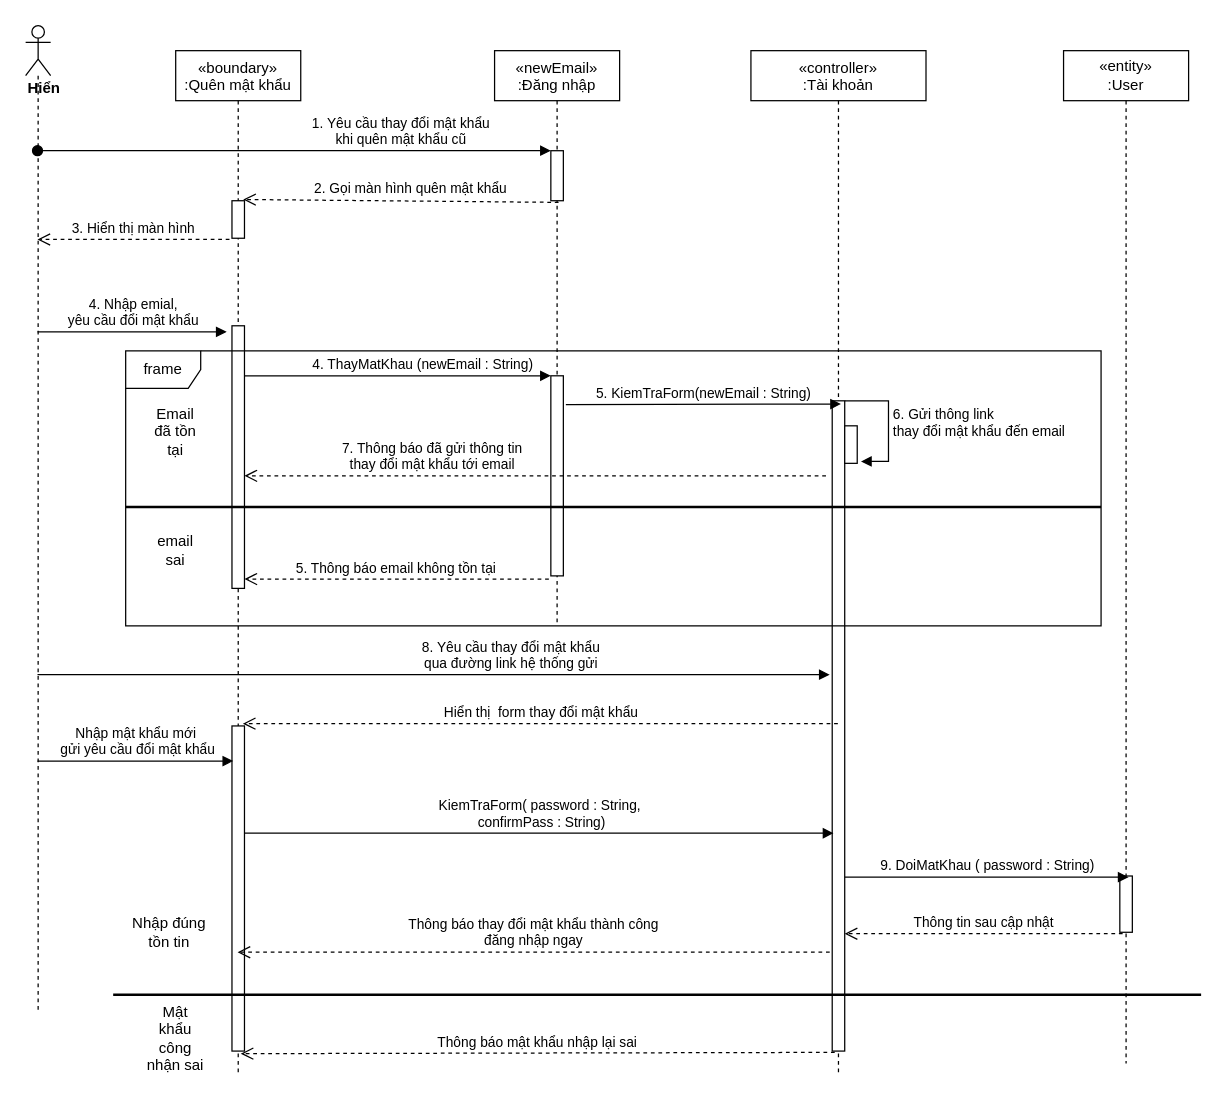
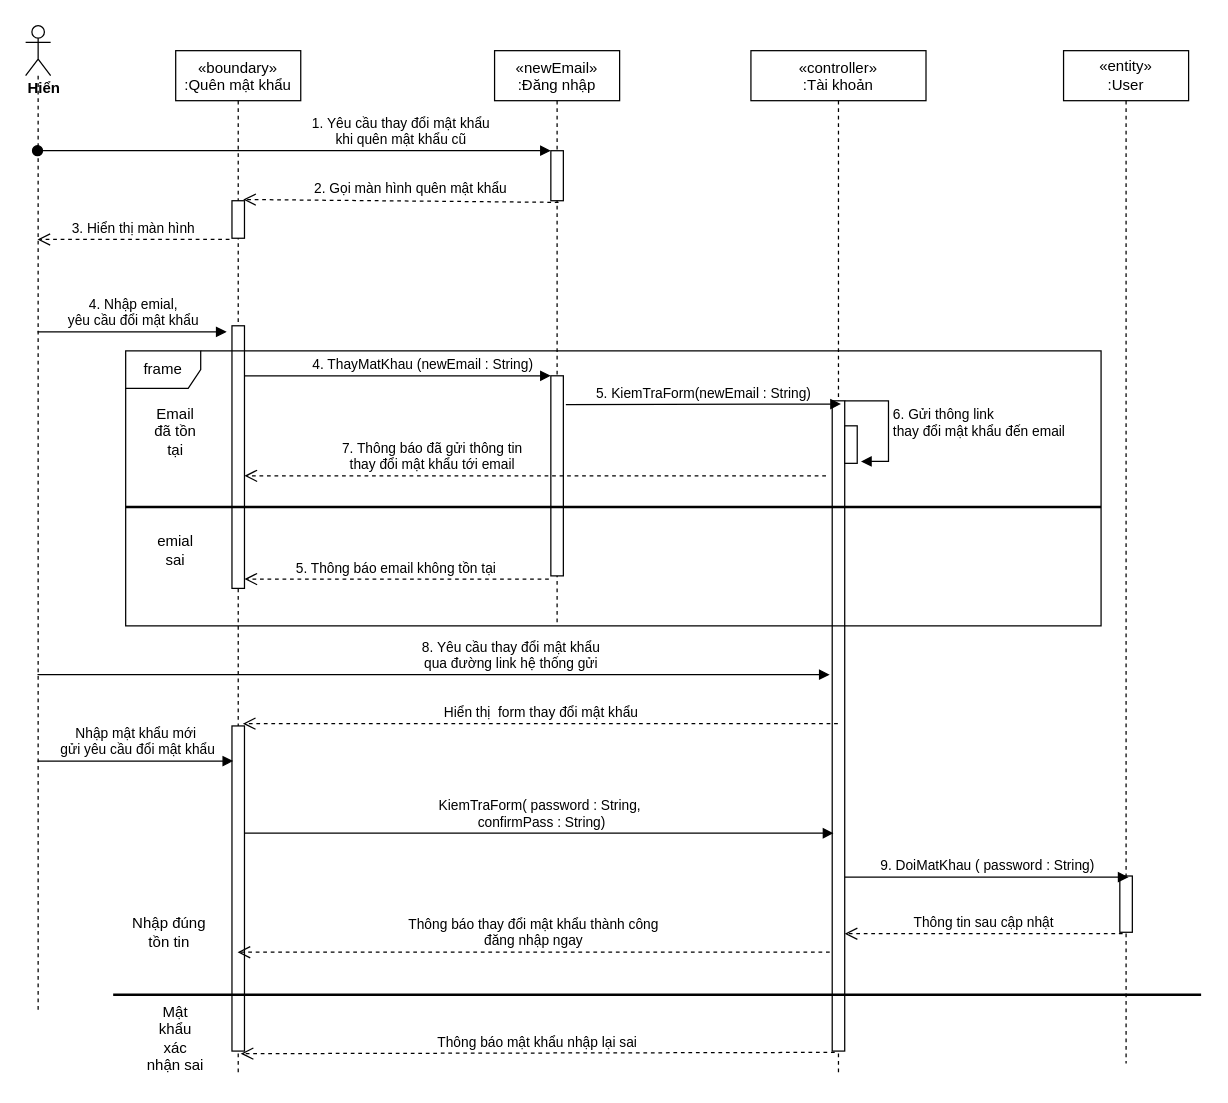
node "email sai": label "email sai" -> "emial sai"
node "Mật khẩu công nhận sai": label "Mật khẩu công nhận sai" -> "Mật khẩu xác nhận sai"
